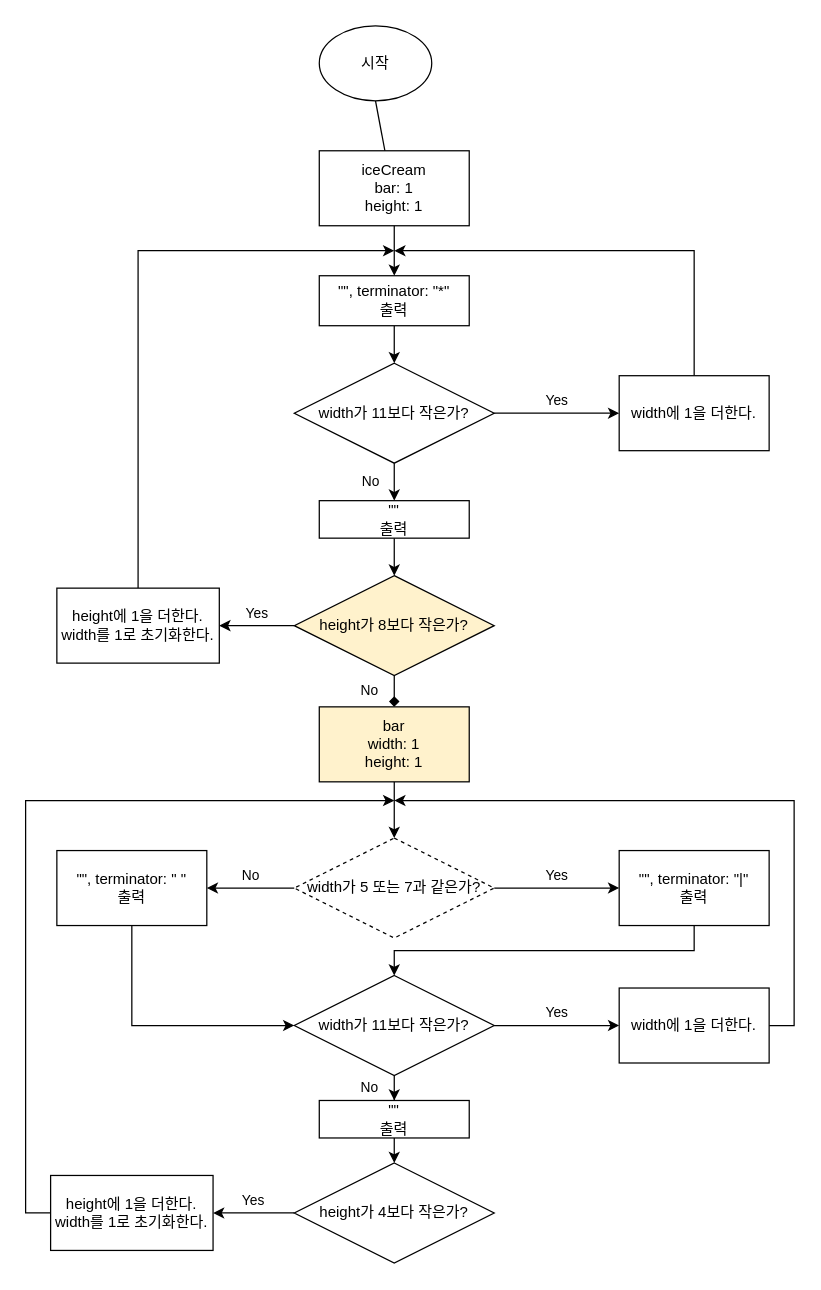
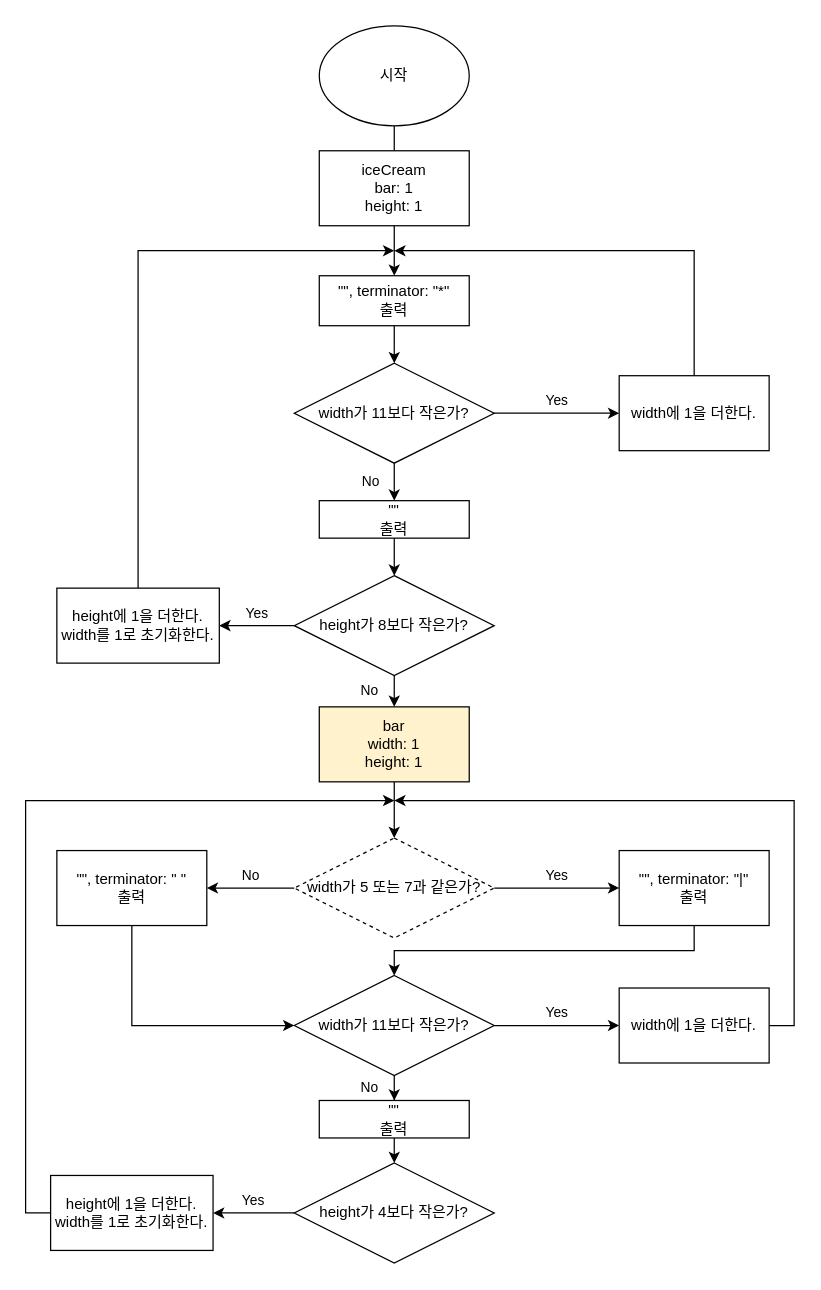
node "시작": size 113x75 -> 150x100
node "height가 8보다 작은가?": fillcolor #fff2cc -> #ffffff
edge "height가 8보다 작은가?" -> "bar width: 1 height: 1": arrowhead diamond -> classic
